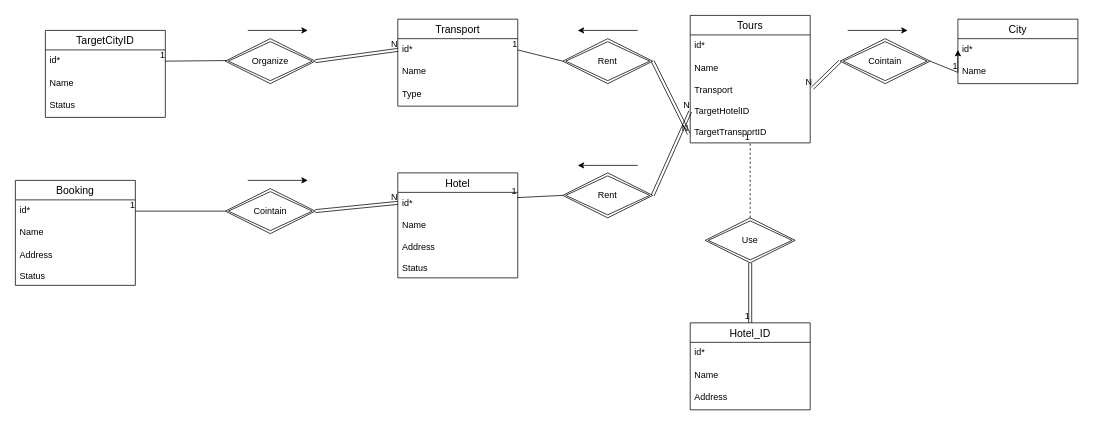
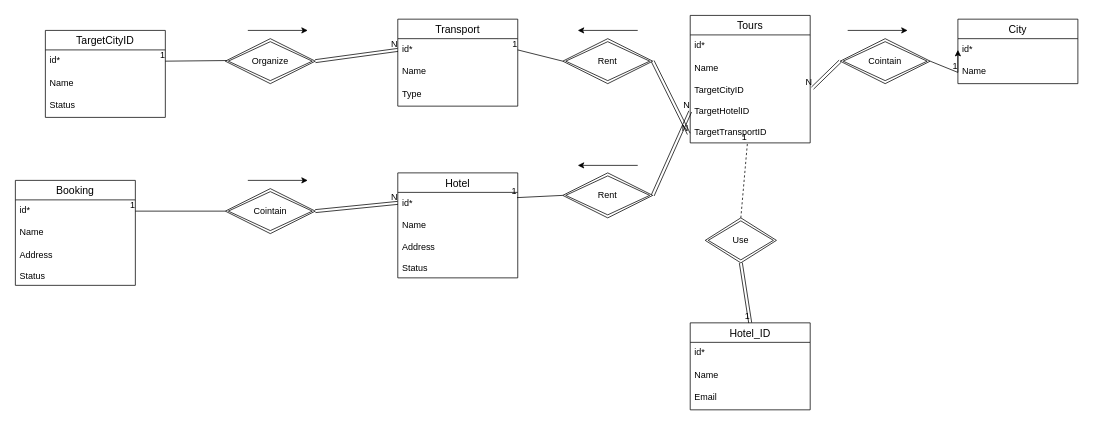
node "Transport TargetHotelID TargetTransportID": label "Transport TargetHotelID TargetTransportID" -> "TargetCityID TargetHotelID TargetTransportID"
node "Use": size 90x45 -> 71x45
node "Address": label "Address" -> "Email"
